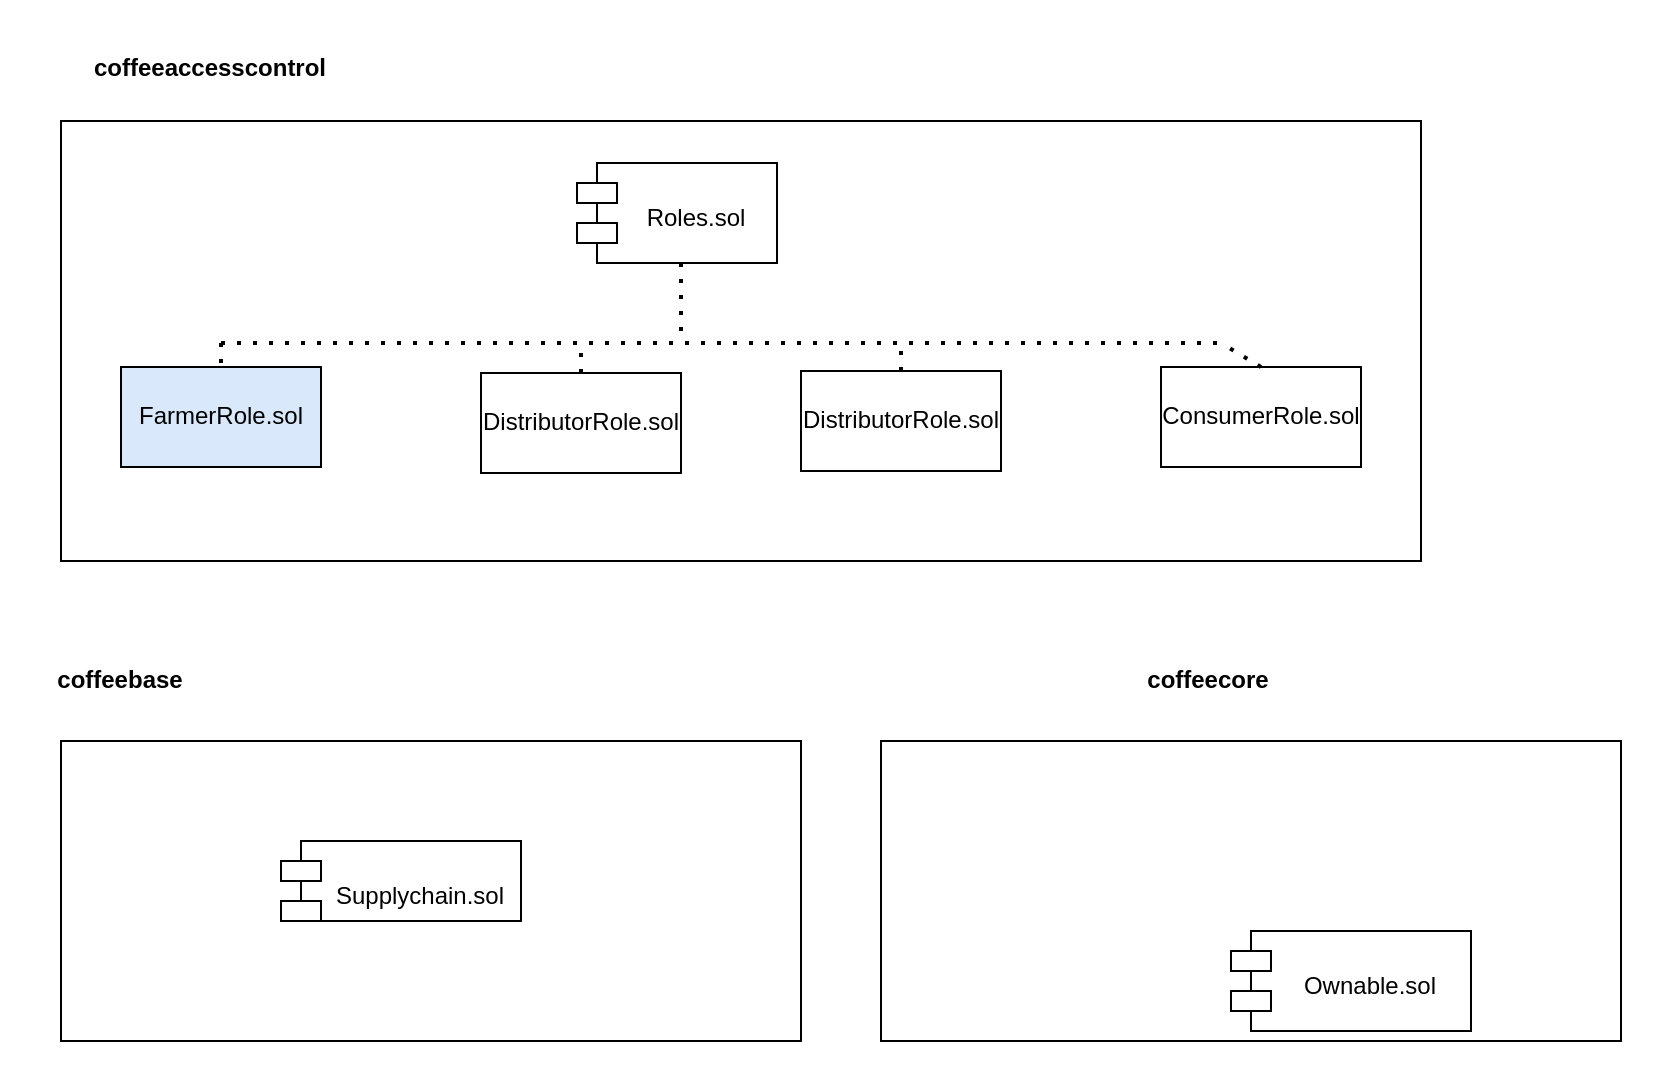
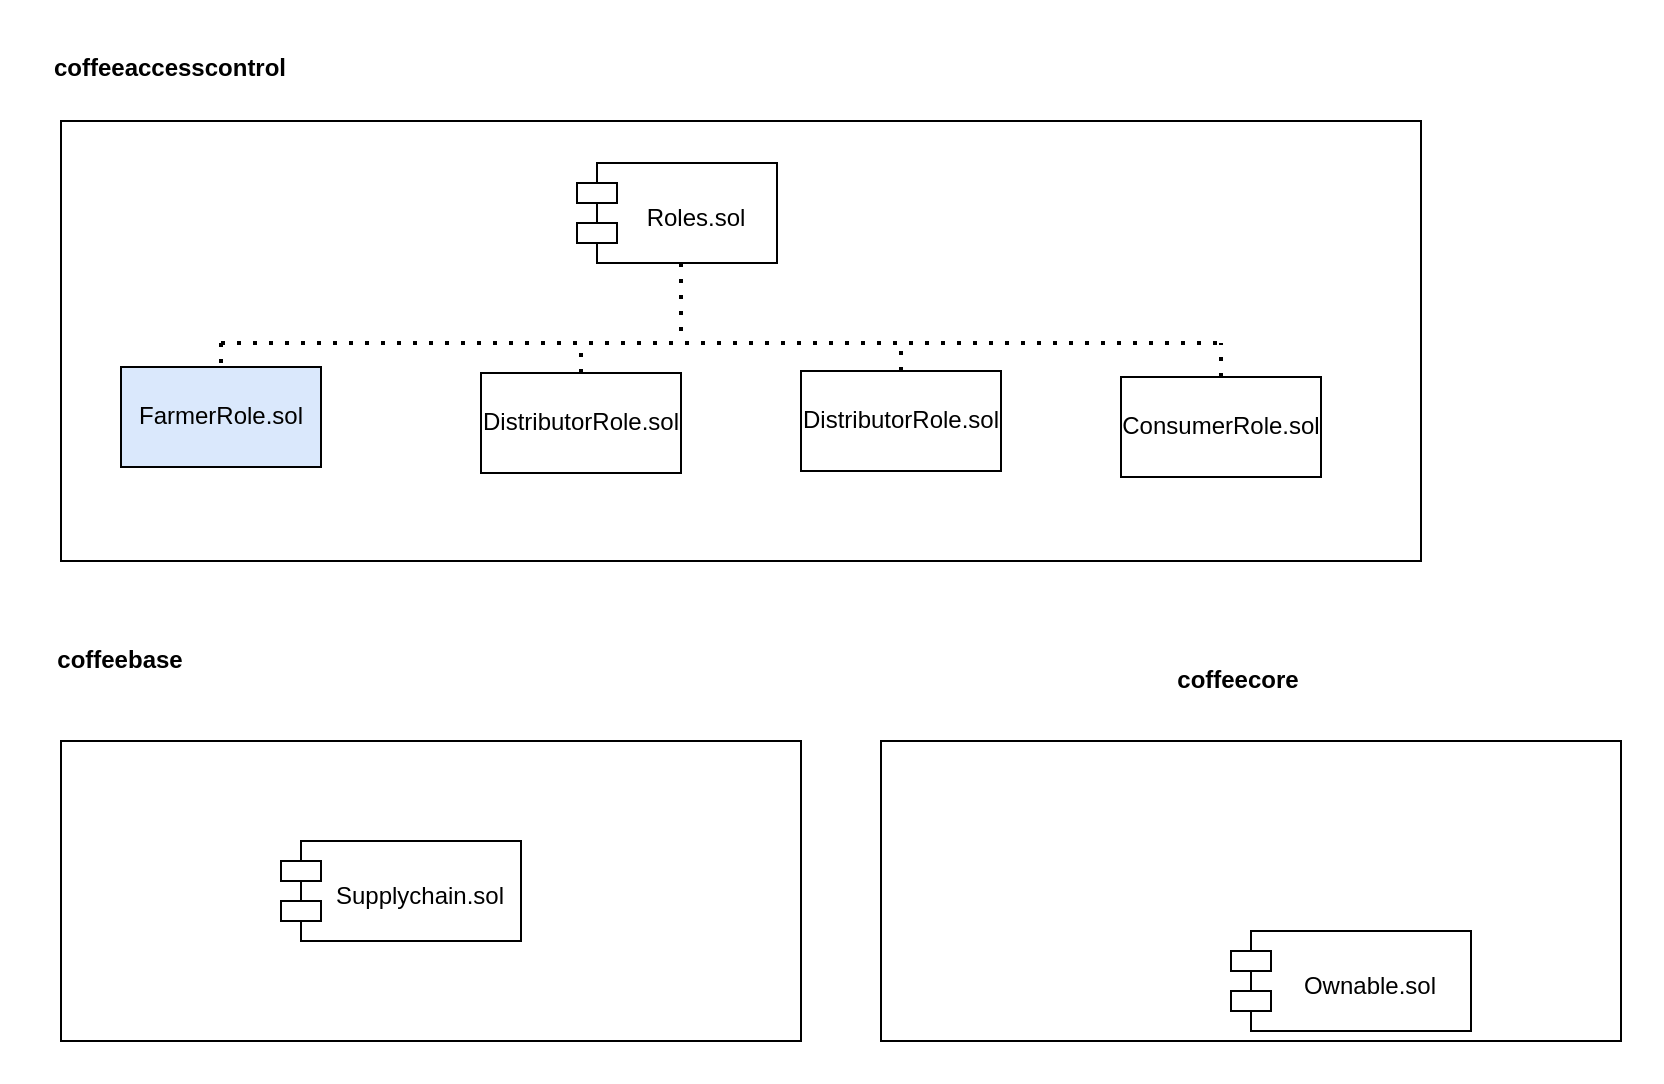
node "coffeeaccesscontrol": moved (211, 67) -> (171, 67)
node "ConsumerRole.sol": moved (1261, 417) -> (1221, 427)
node "coffeebase": moved (121, 681) -> (121, 661)
node "coffeecore": moved (1209, 681) -> (1239, 681)
node "Supplychain.sol": size 240x80 -> 240x100
